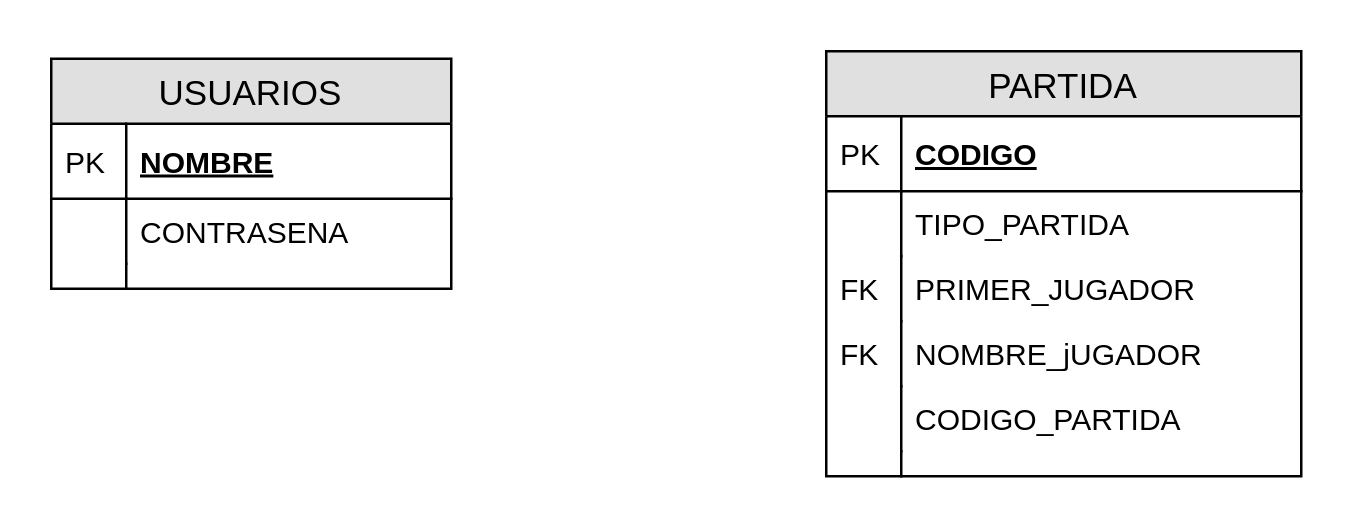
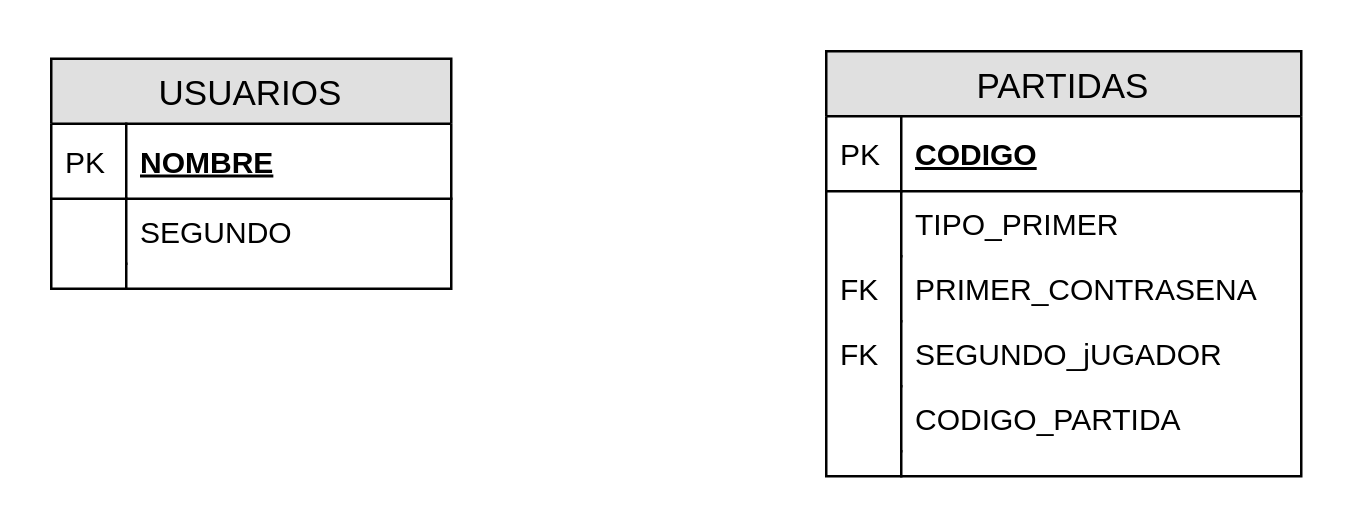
node "PARTIDA": label "PARTIDA" -> "PARTIDAS"
node "TIPO_PARTIDA": label "TIPO_PARTIDA" -> "TIPO_PRIMER"
node "CONTRASENA": label "CONTRASENA" -> "SEGUNDO"
node "PRIMER_JUGADOR": label "PRIMER_JUGADOR" -> "PRIMER_CONTRASENA"
node "NOMBRE_jUGADOR": label "NOMBRE_jUGADOR" -> "SEGUNDO_jUGADOR"
